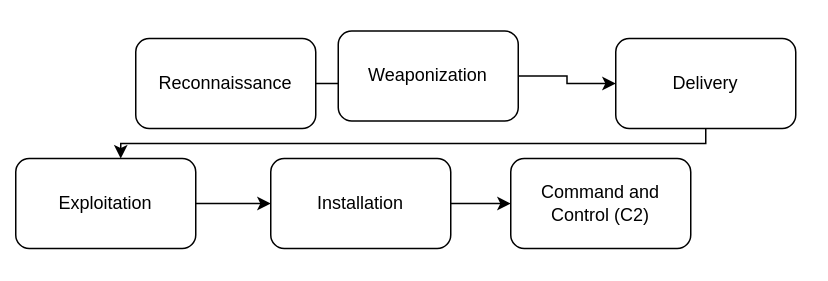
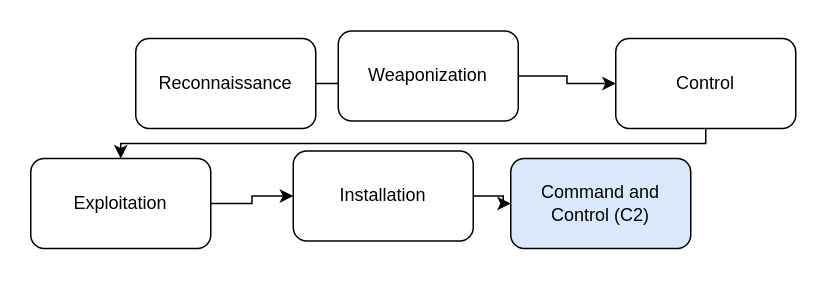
node "Delivery": label "Delivery" -> "Control"
node "Exploitation": moved (106, 203) -> (121, 203)
node "Installation": moved (361, 203) -> (383, 196)
node "Command and Control (C2)": fillcolor #ffffff -> #dae8fc
